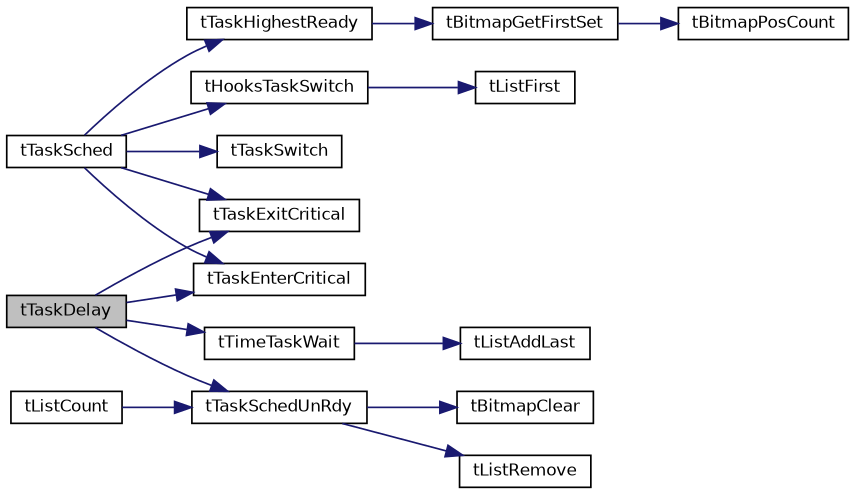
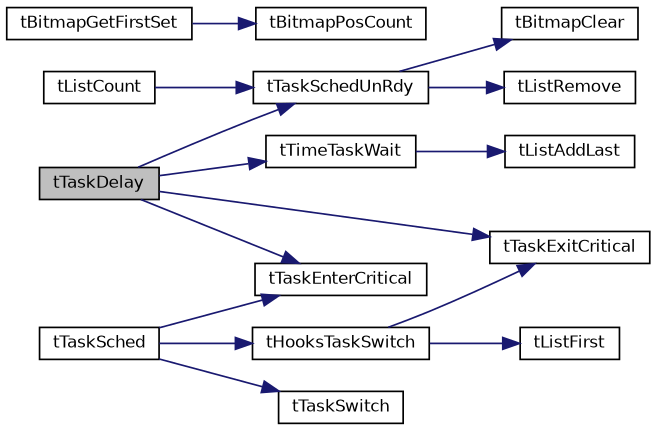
node "tTaskHighestReady": removed
edge "tTaskSched" -> "tTaskExitCritical": now "tHooksTaskSwitch" -> "tTaskExitCritical"
